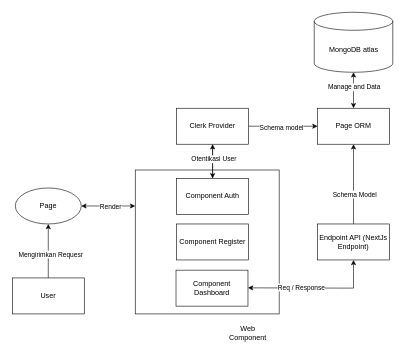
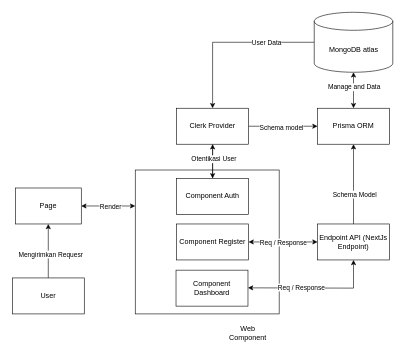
edge "MongoDB atlas" -> "Clerk Provider": added, label "User Data"
node "Page ORM": label "Page ORM" -> "Prisma ORM"
node "Page": shape ellipse -> rectangle
edge "Component Register" -- "Endpoint API (NextJs Endpoint)": added, label "Req / Response"
